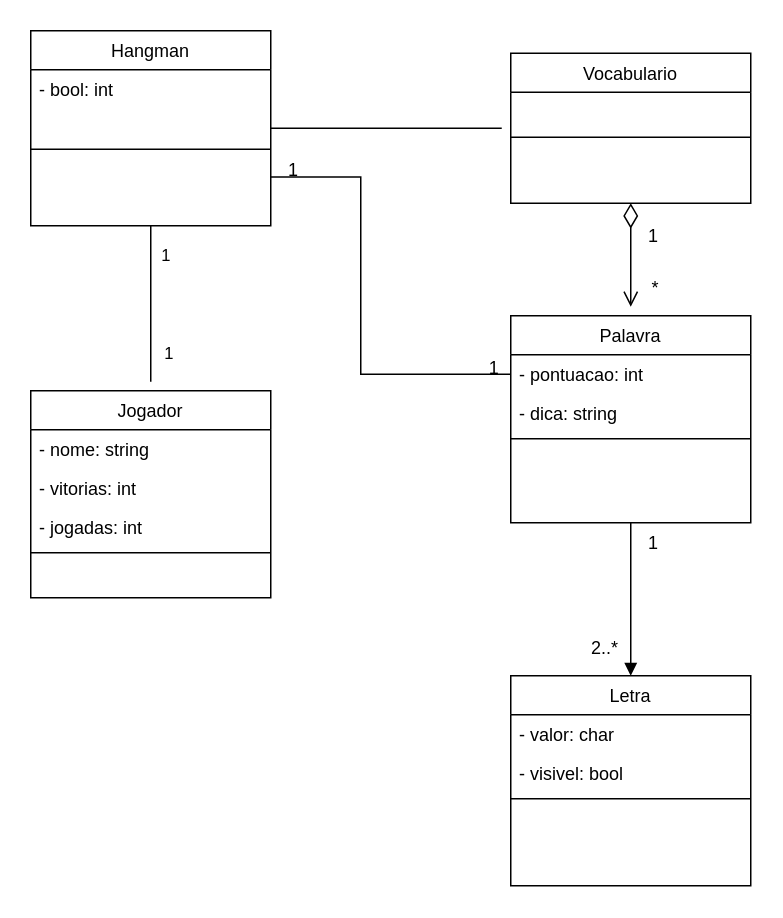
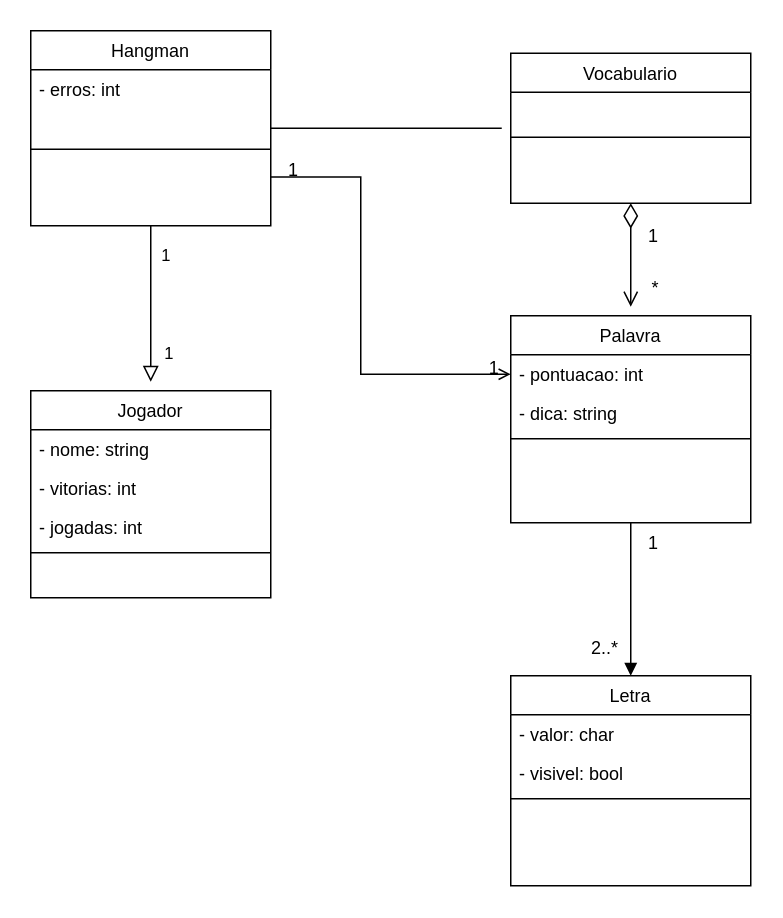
node "- bool: int": label "- bool: int" -> "- erros: int"
edge "Hangman" -- "Jogador": arrowhead none -> block
edge "Hangman" -- "- pontuacao: int": arrowhead none -> open
